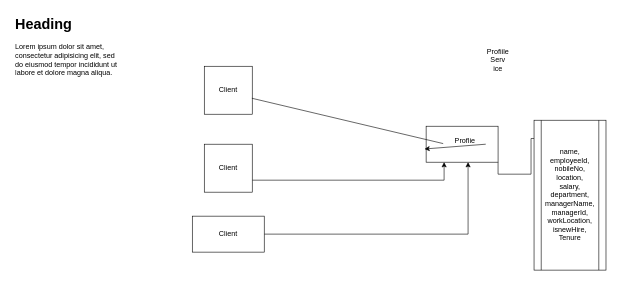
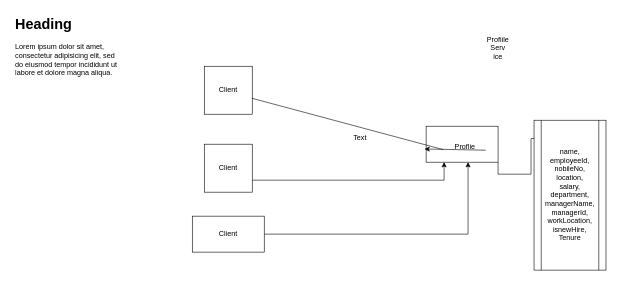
node "Profiile Serv ice": moved (498, 60) -> (498, 48)
node "Text": added
node "Proflie": moved (465, 141) -> (465, 147)
